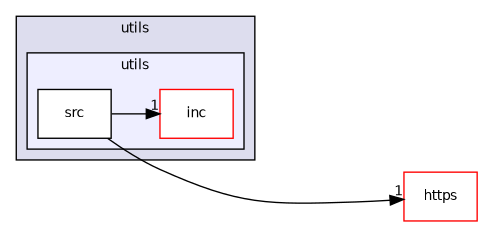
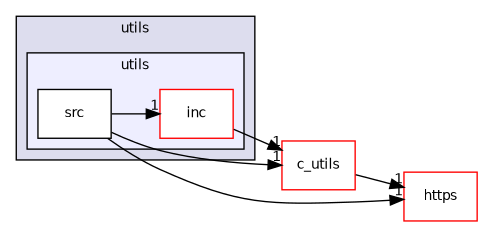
node "c_utils": added
